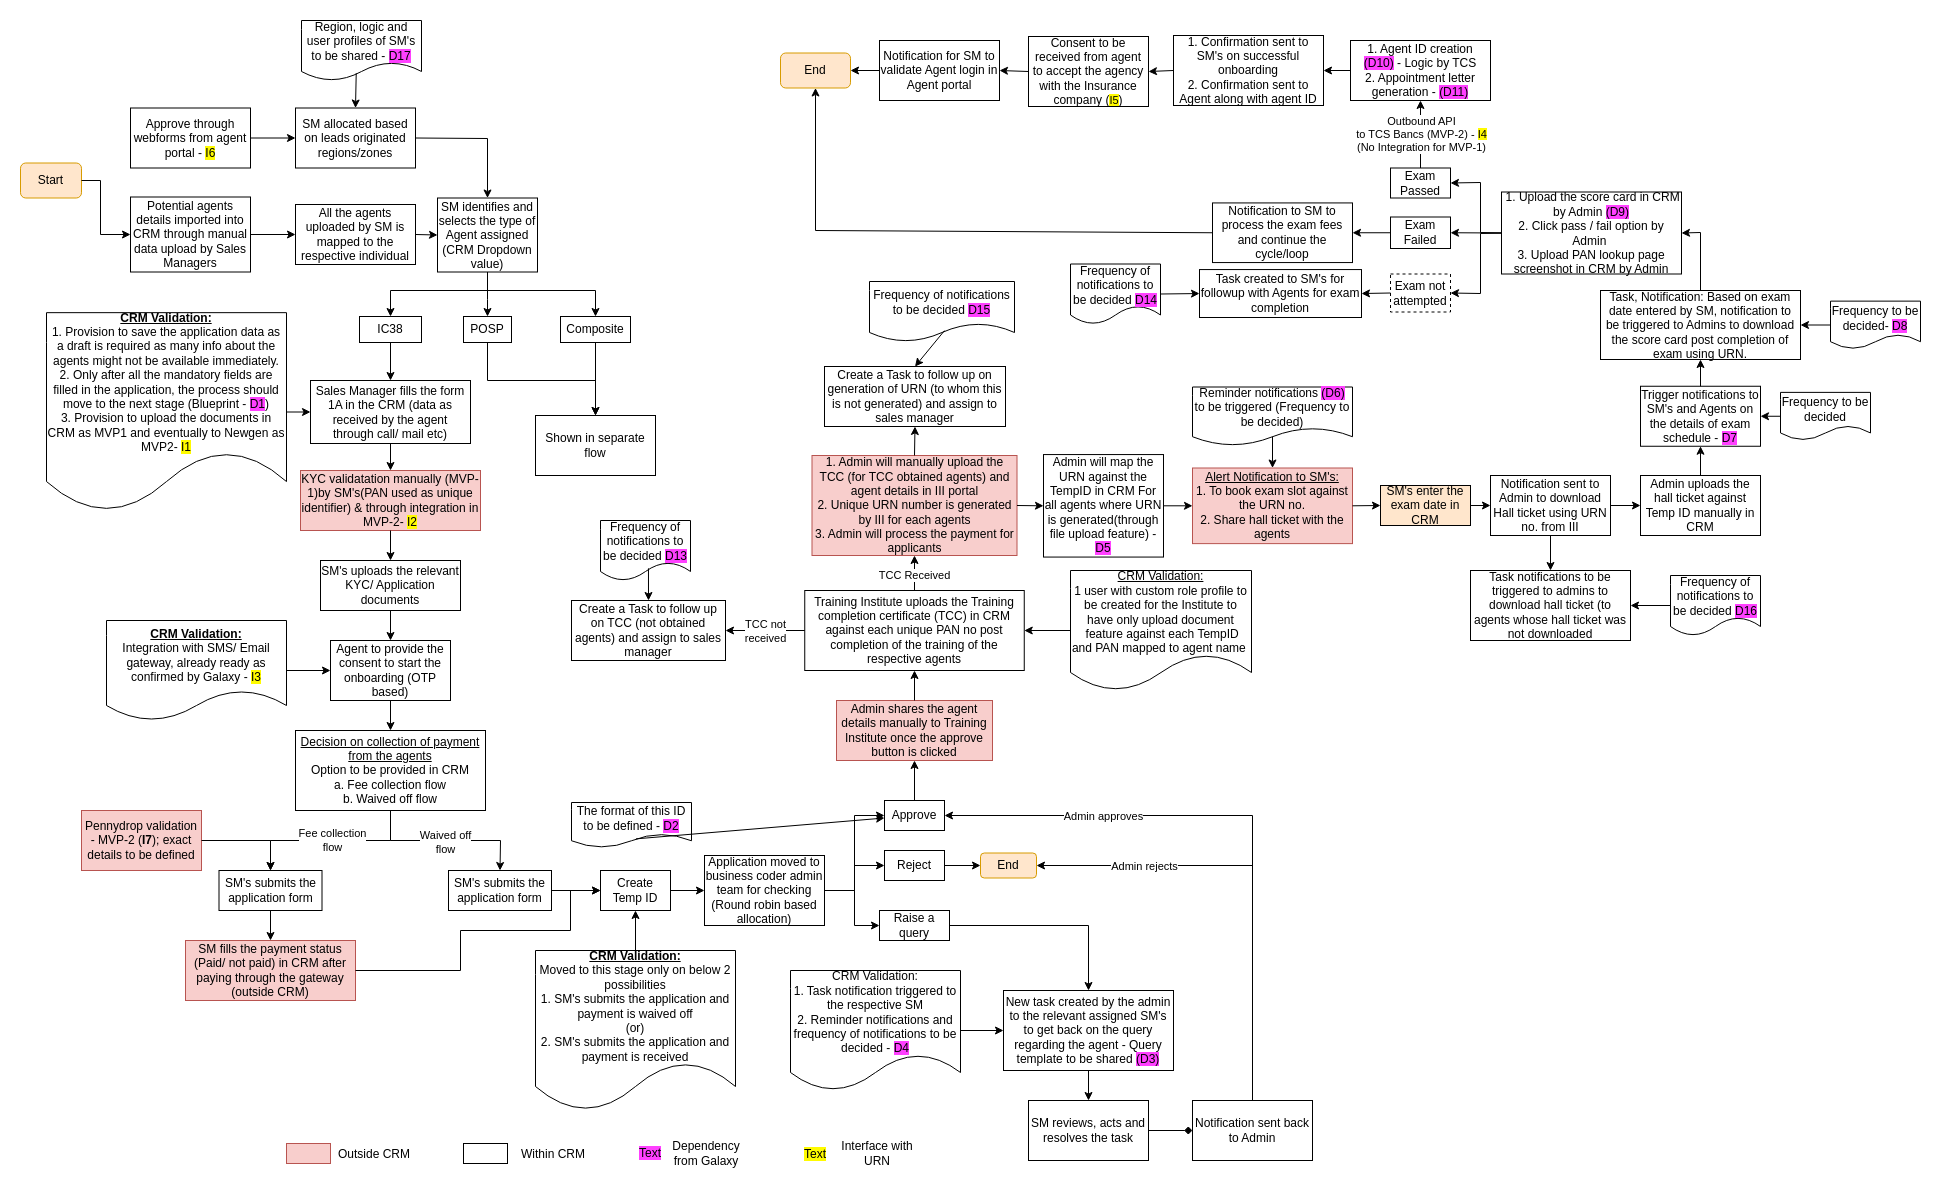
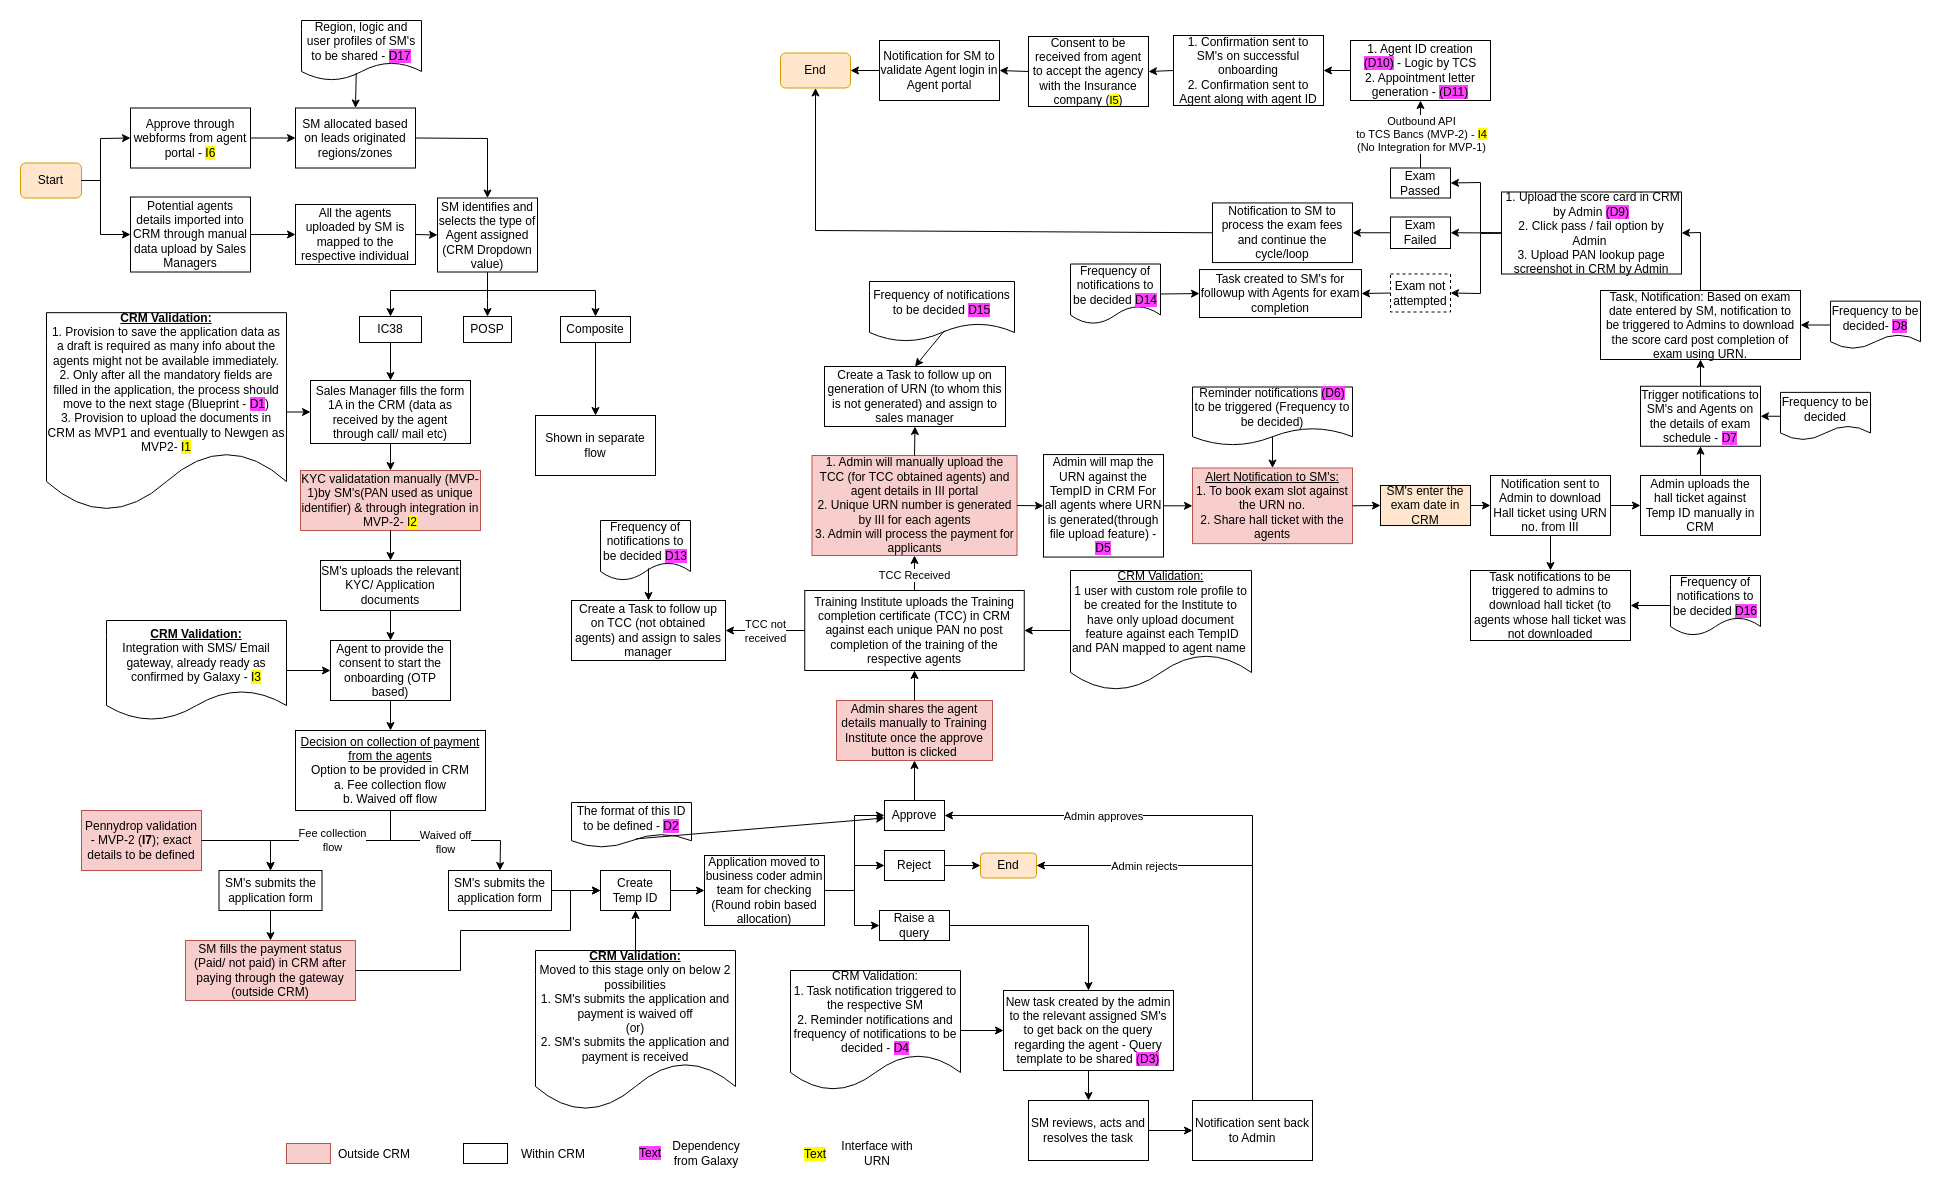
edge "Start" -> "Approve through webforms from agent portal - I6": added
edge "POSP" -> "Shown in separate flow": removed
edge "SM reviews, acts and resolves the task" -> "Notification sent back to Admin": arrowhead diamond -> classic
